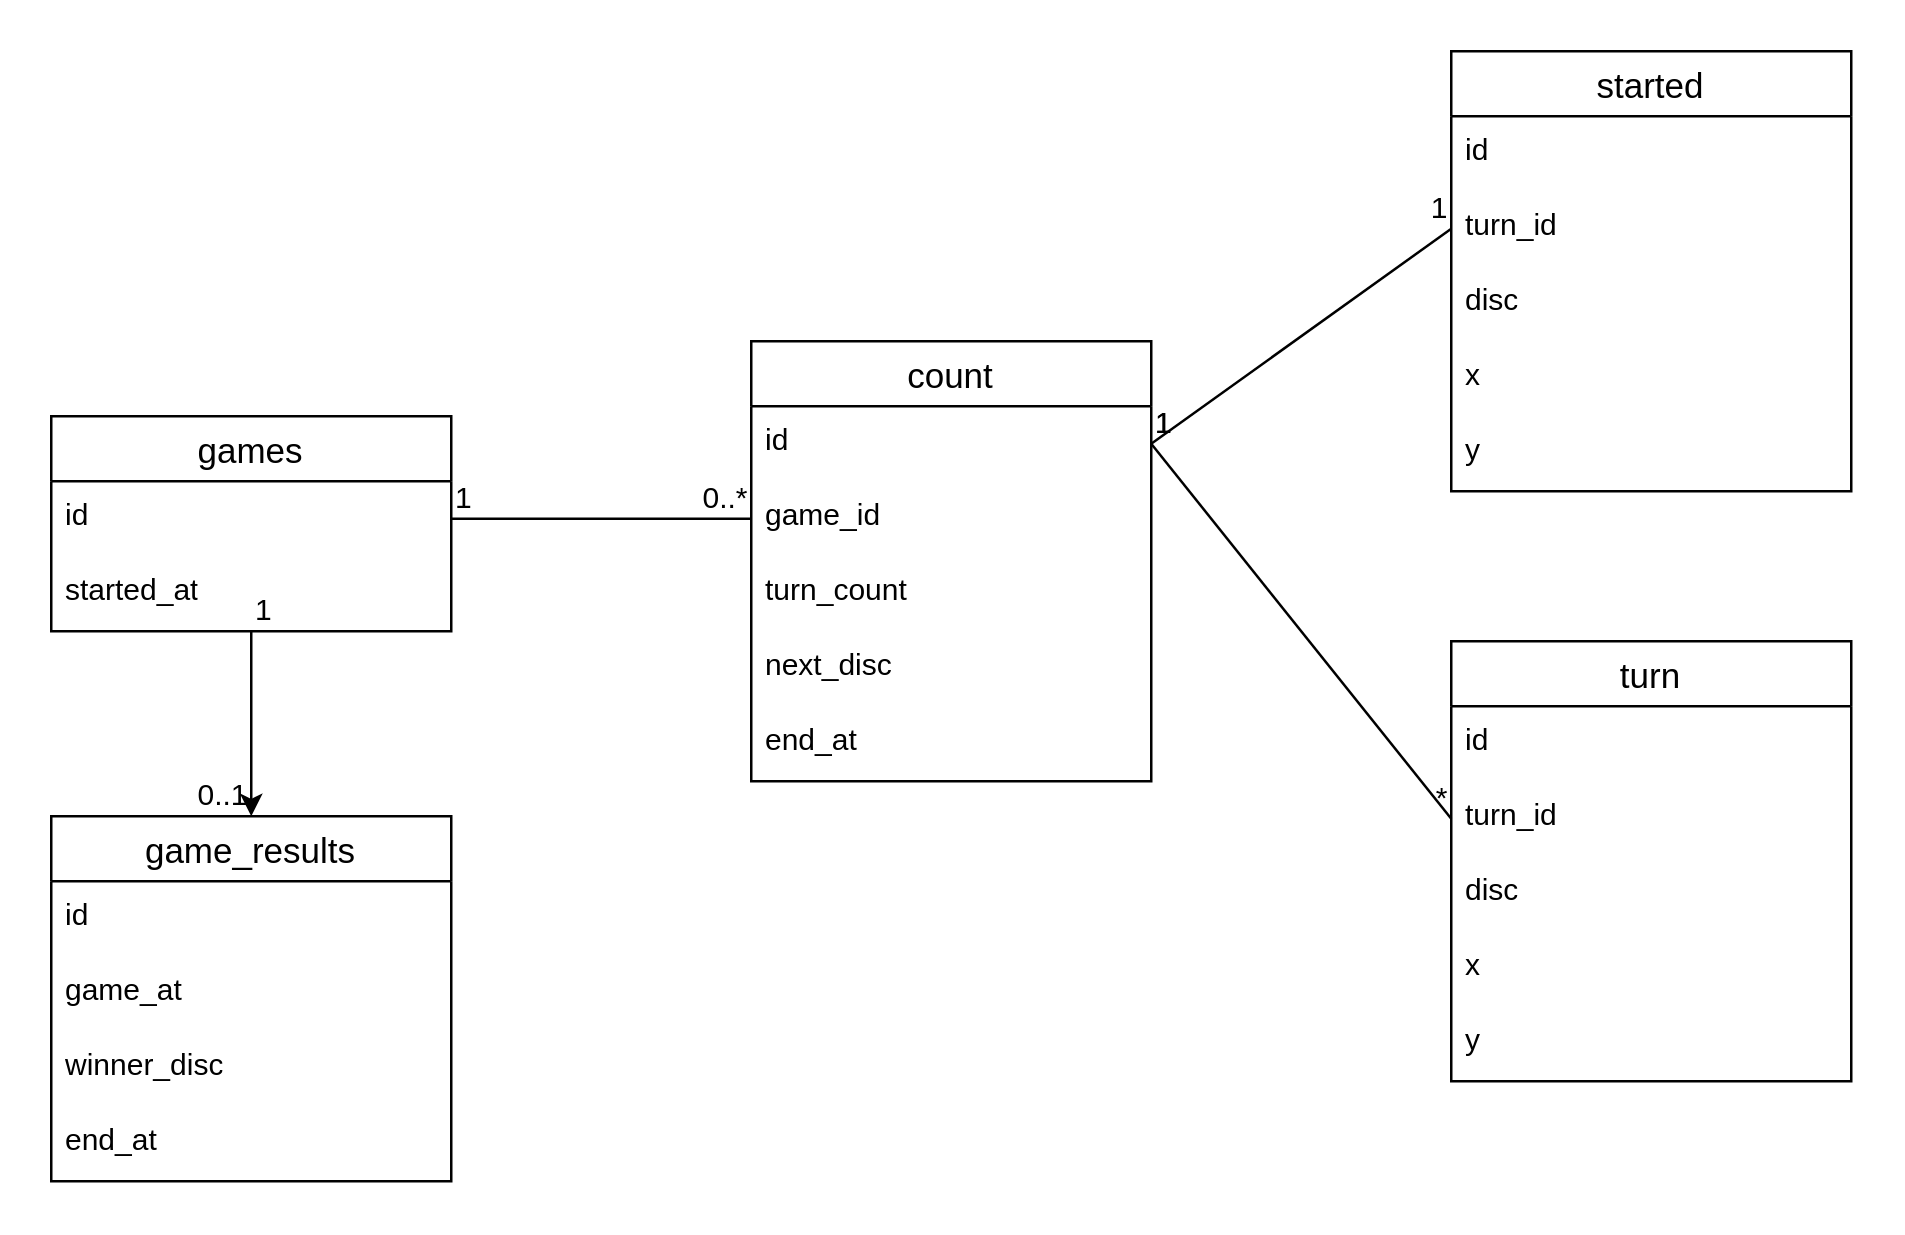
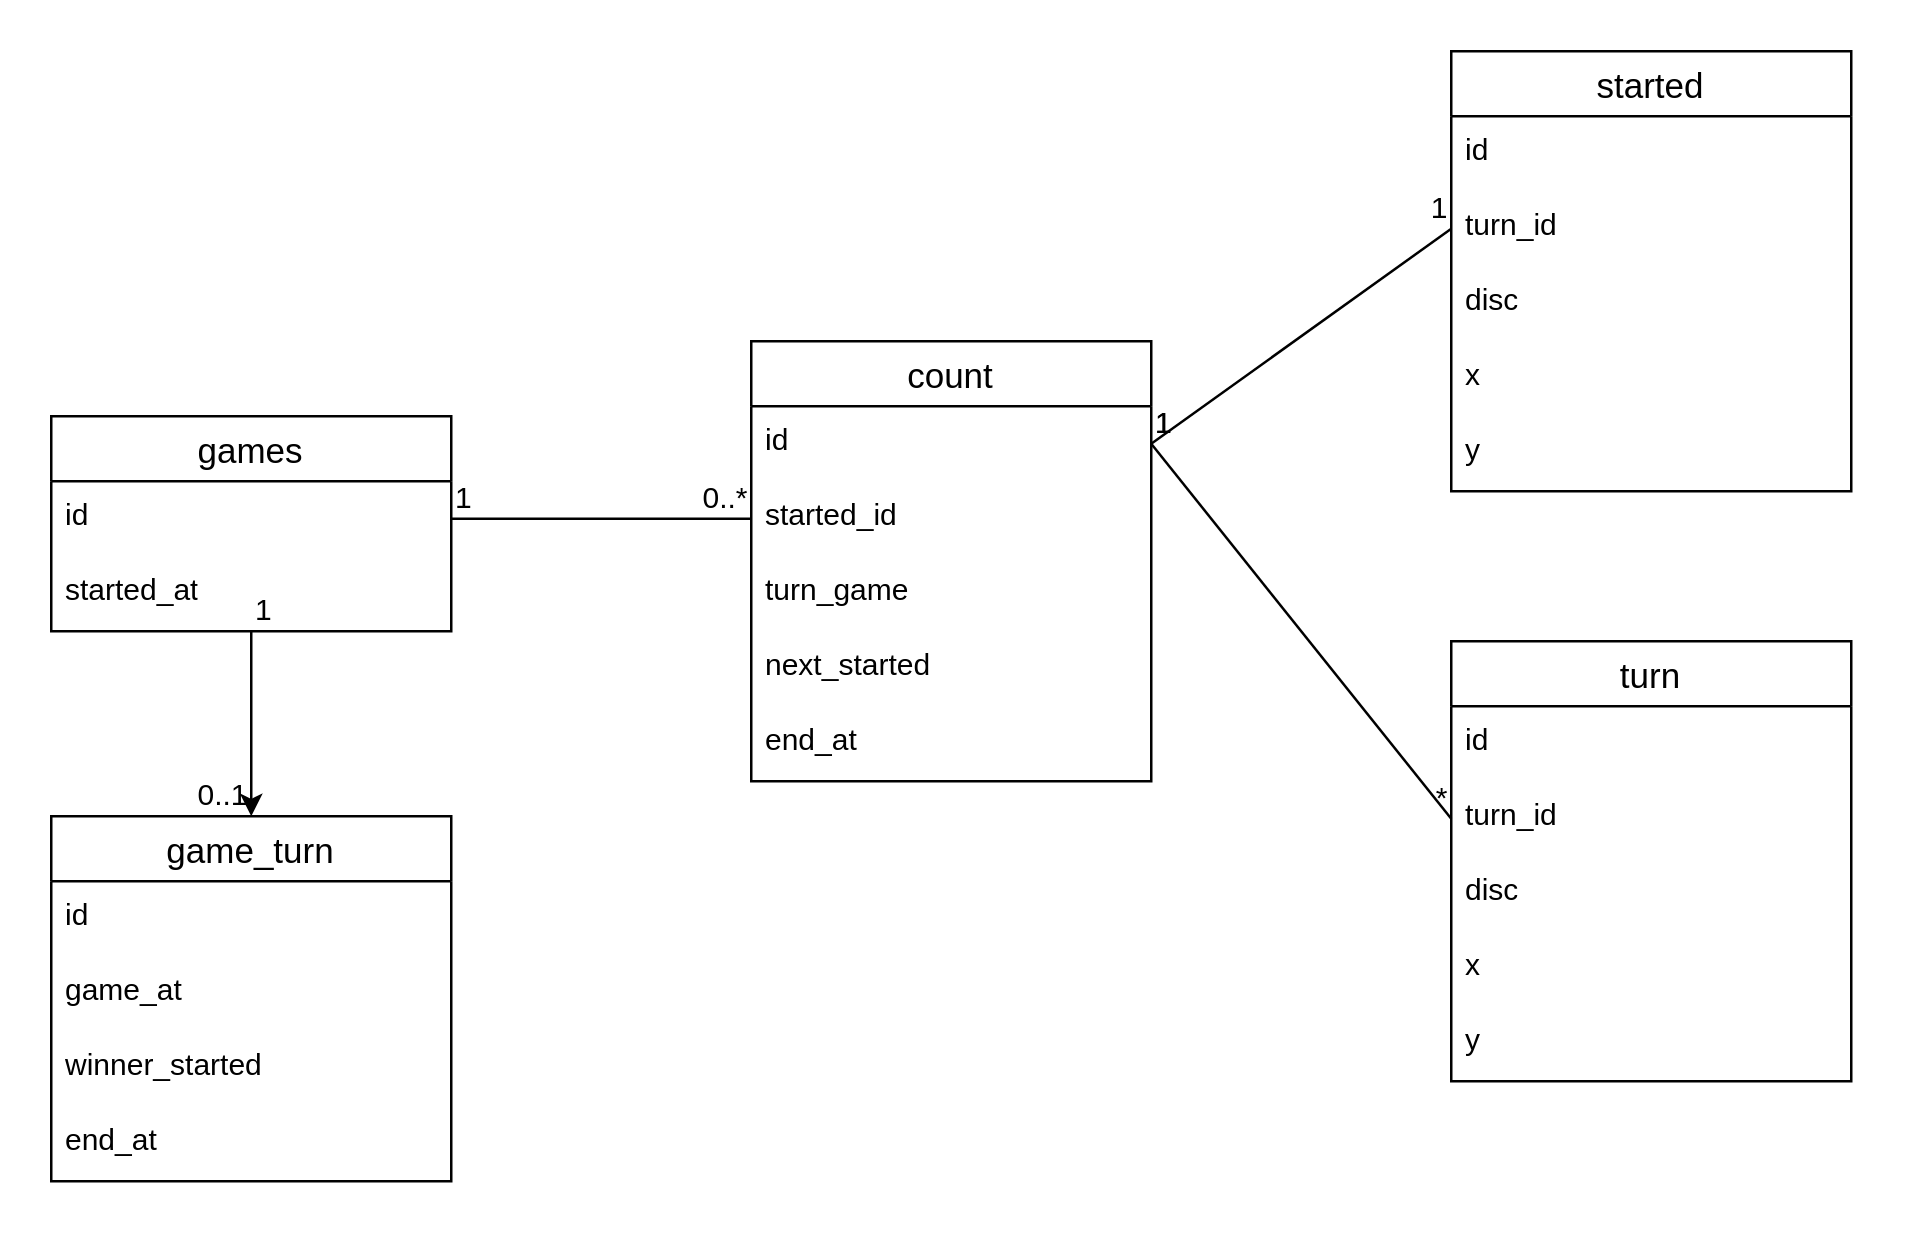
node "game_id": label "game_id" -> "started_id"
node "turn_count": label "turn_count" -> "turn_game"
node "next_disc": label "next_disc" -> "next_started"
node "game_results": label "game_results" -> "game_turn"
node "winner_disc": label "winner_disc" -> "winner_started"
